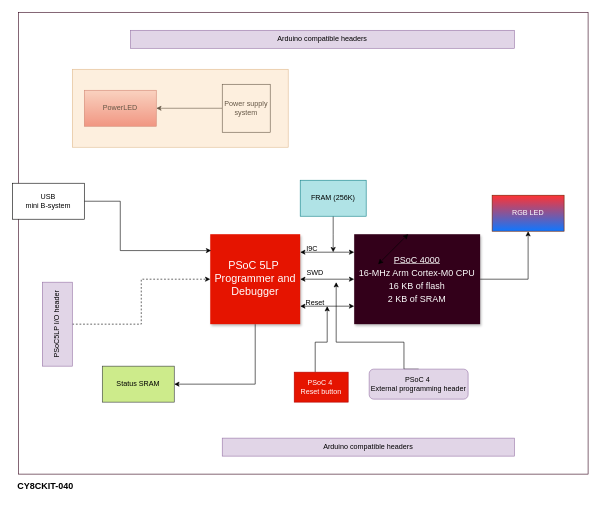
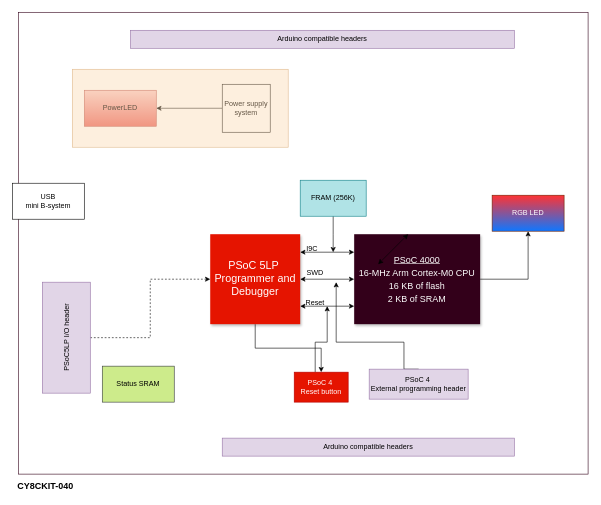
edge "USB mini B-system" -> "PSoC 5LP Programmer and Debugger": removed
node "PSoC5LP I/O header": size 30x84 -> 48x111
edge "PSoC 5LP Programmer and Debugger" -> "Status SRAM": now "PSoC 5LP Programmer and Debugger" -> "PSoC 4 Reset button"
node "PSoC 4 External programming header": shape rounded rectangle -> rectangle
